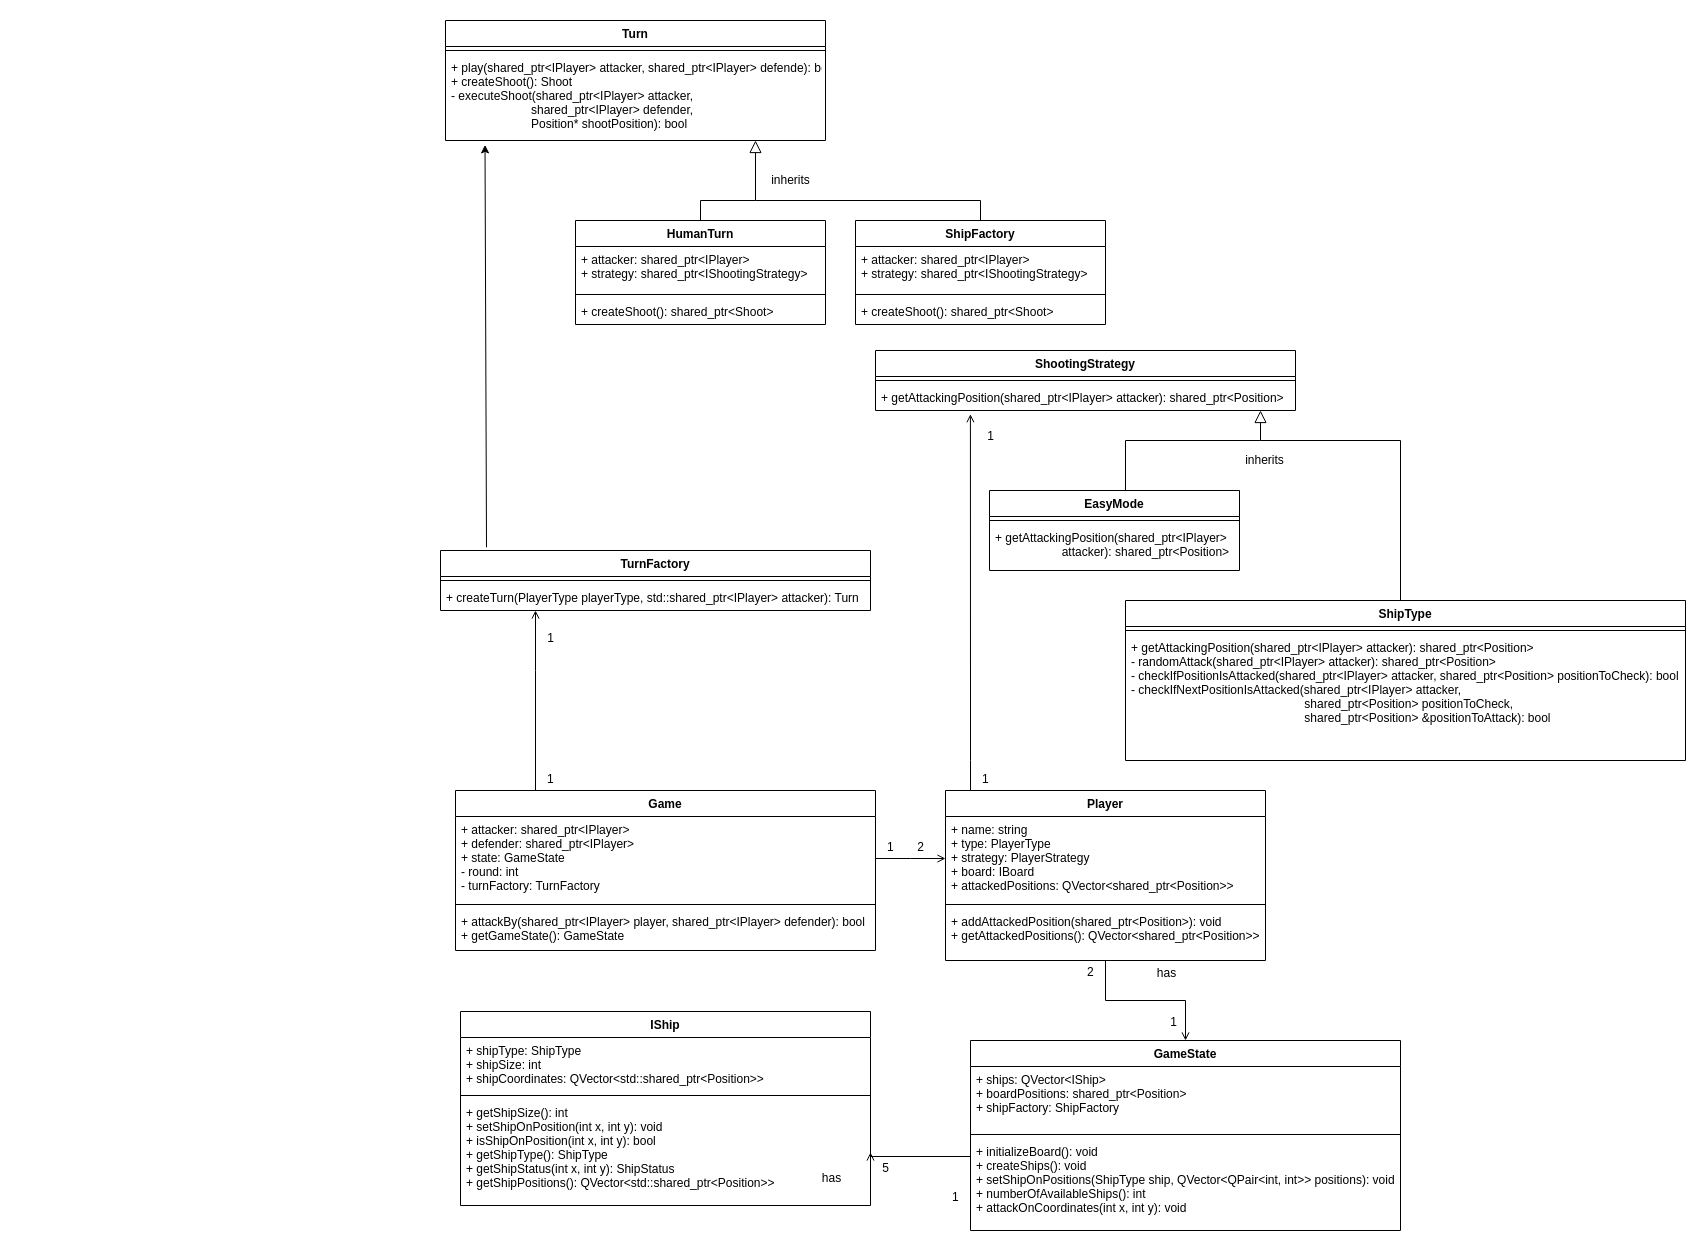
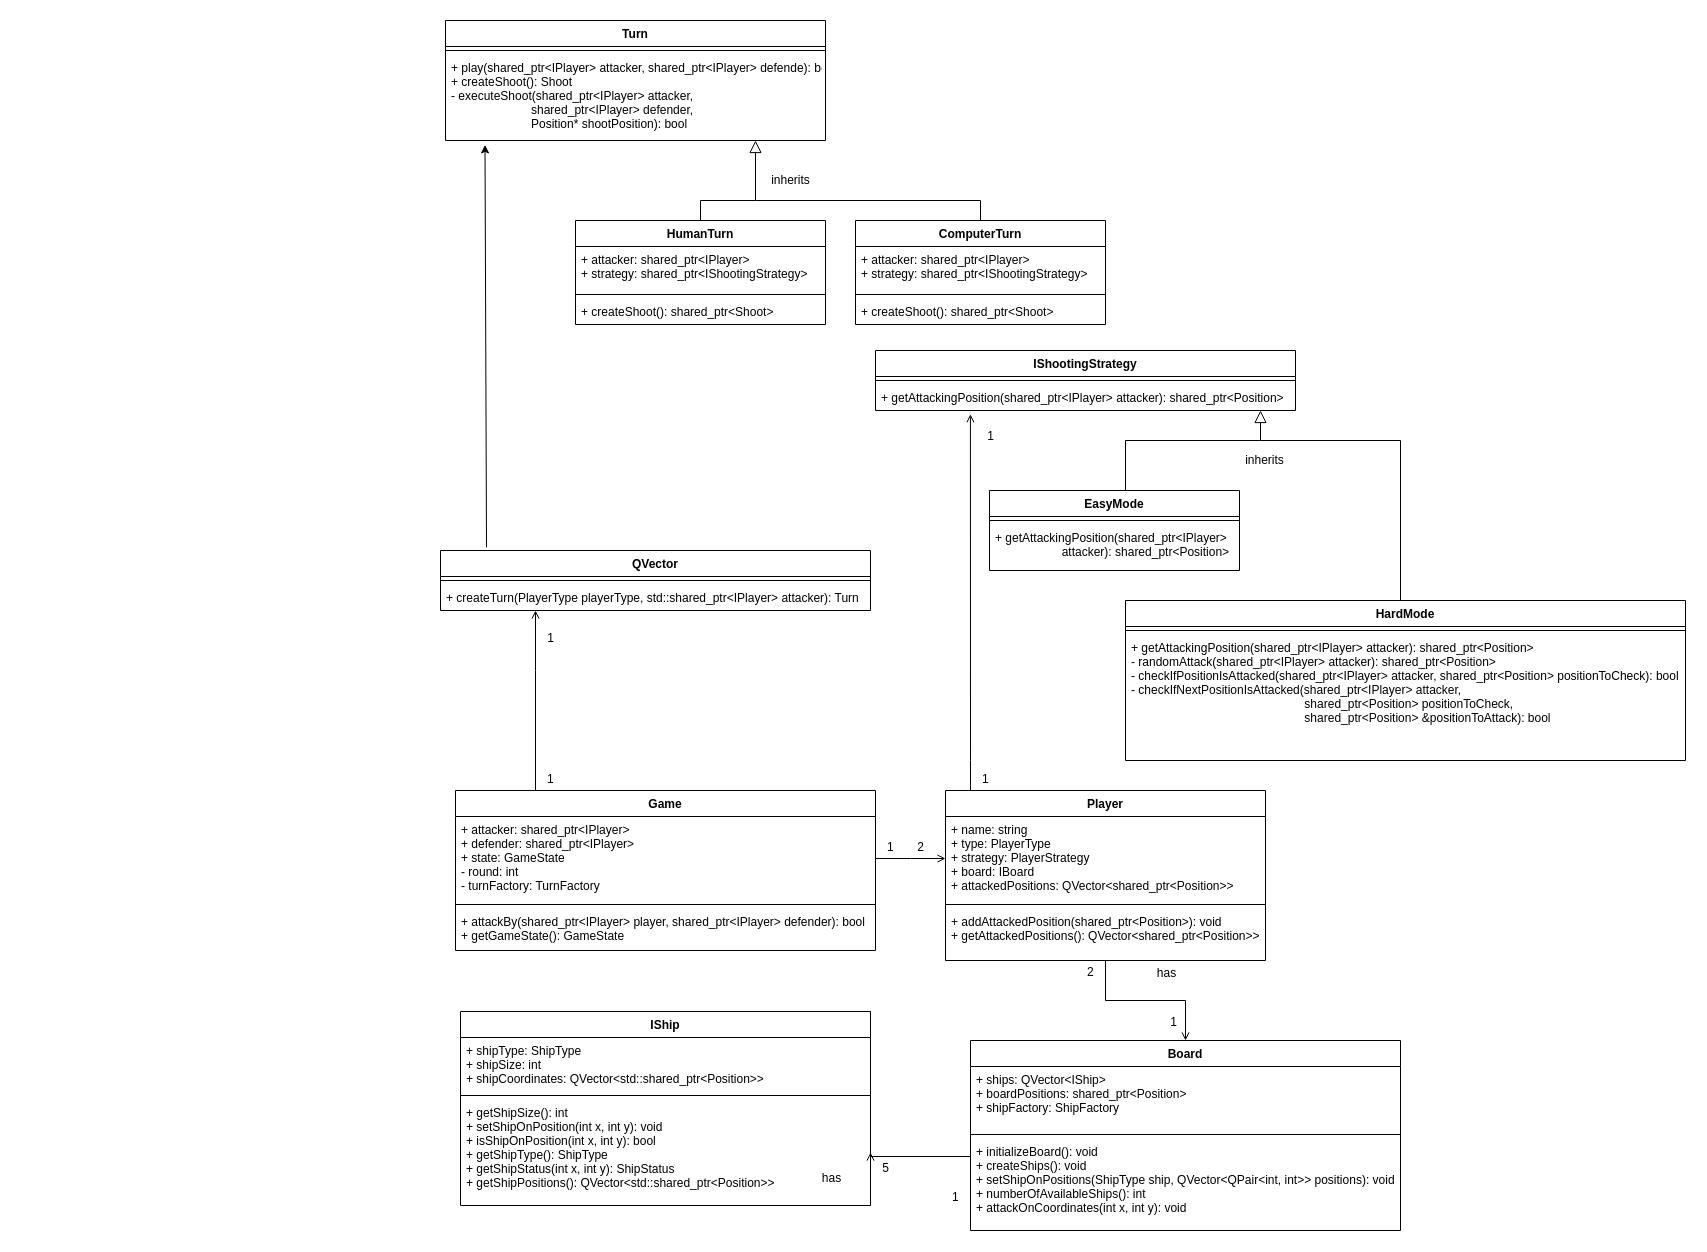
node "ShipFactory": label "ShipFactory" -> "ComputerTurn"
node "ShootingStrategy": label "ShootingStrategy" -> "IShootingStrategy"
node "TurnFactory": label "TurnFactory" -> "QVector"
node "ShipType": label "ShipType" -> "HardMode"
node "GameState": label "GameState" -> "Board"
